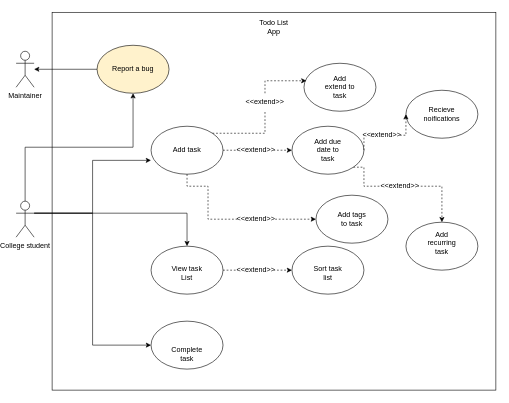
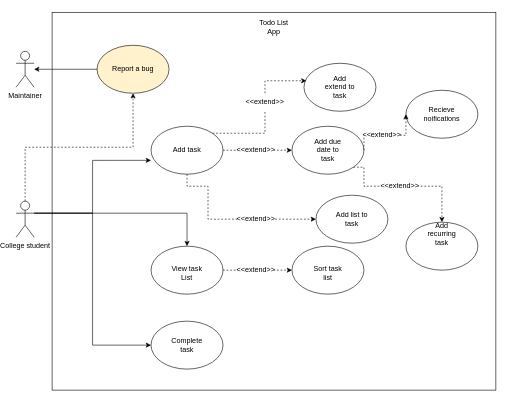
edge "College student" -> "Report a bug": style solid -> dashed
node "Add tags to task": label "Add tags to task" -> "Add list to task"
node "Add recurring task": moved (442, 243) -> (442, 234)
node "Complete task": moved (187, 354) -> (187, 345)
